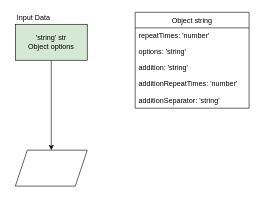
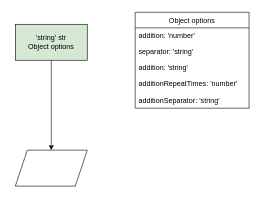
node "Input Data": removed
node "Object string": label "Object string" -> "Object options"
node "repeatTimes: 'number'": label "repeatTimes: 'number'" -> "addition: 'number'"
node "options: 'string'": label "options: 'string'" -> "separator: 'string'"
